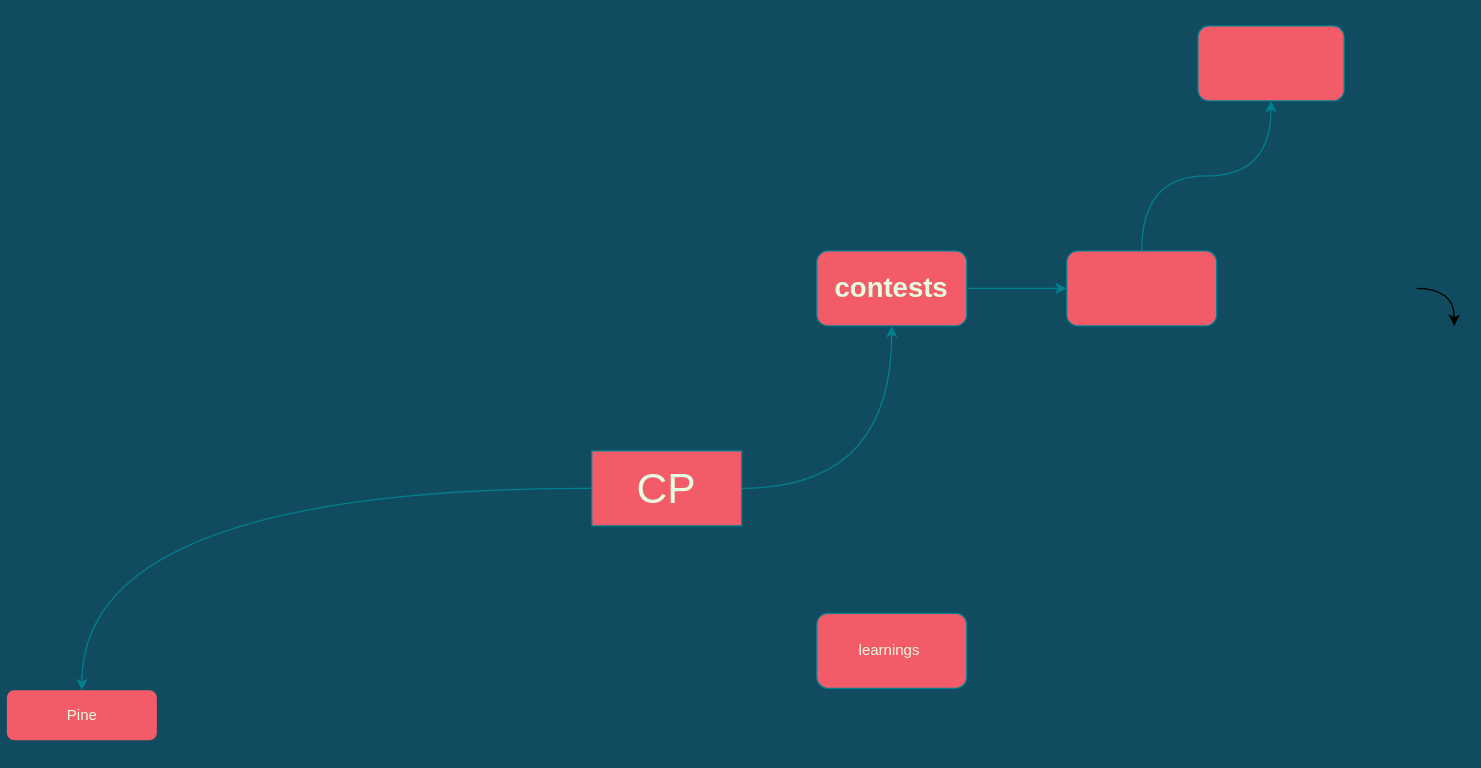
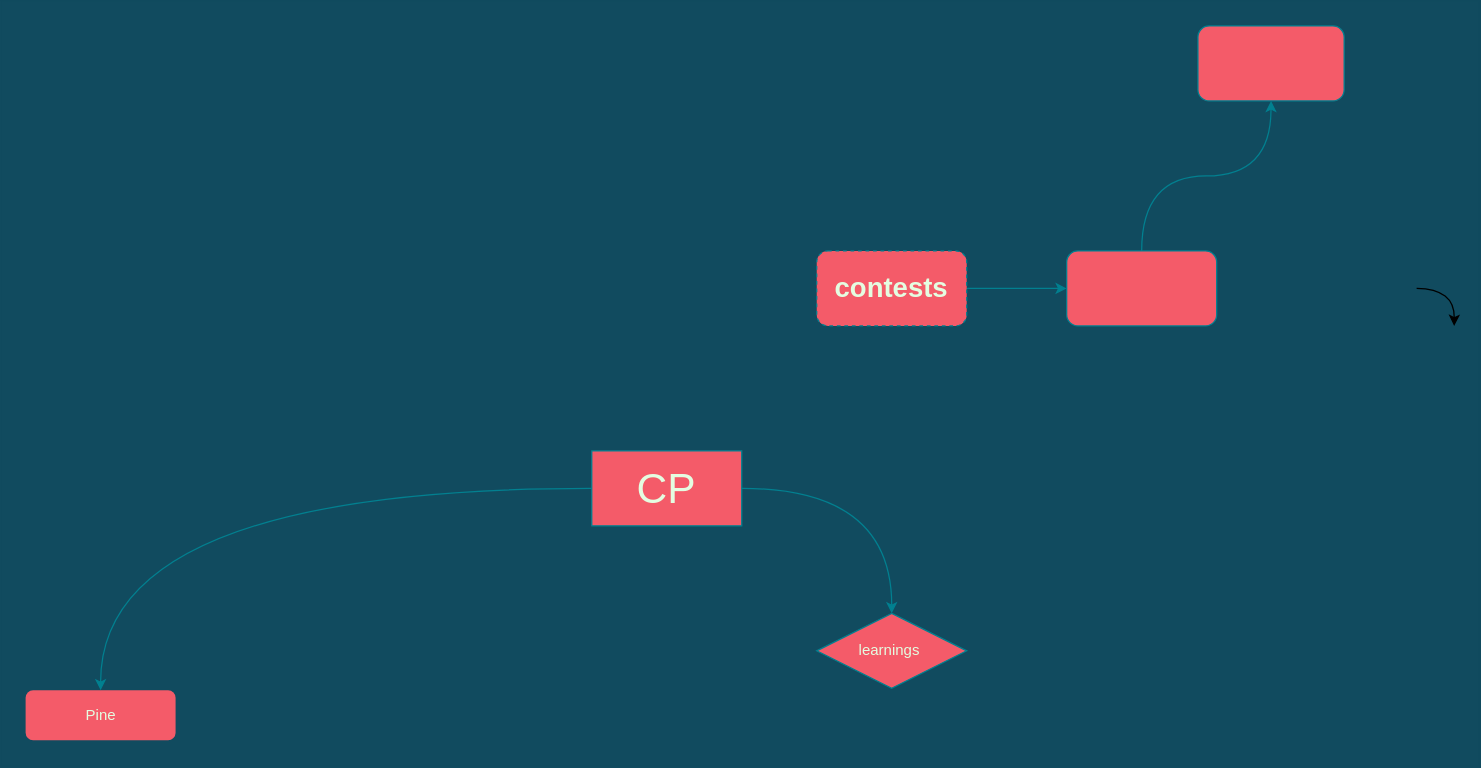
node "contests": style solid -> dashed
edge "CP" -> "contests": now "CP" -> "learnings"
node "learnings": shape rounded rectangle -> diamond
node "Pine": moved (82, 715) -> (101, 715)
